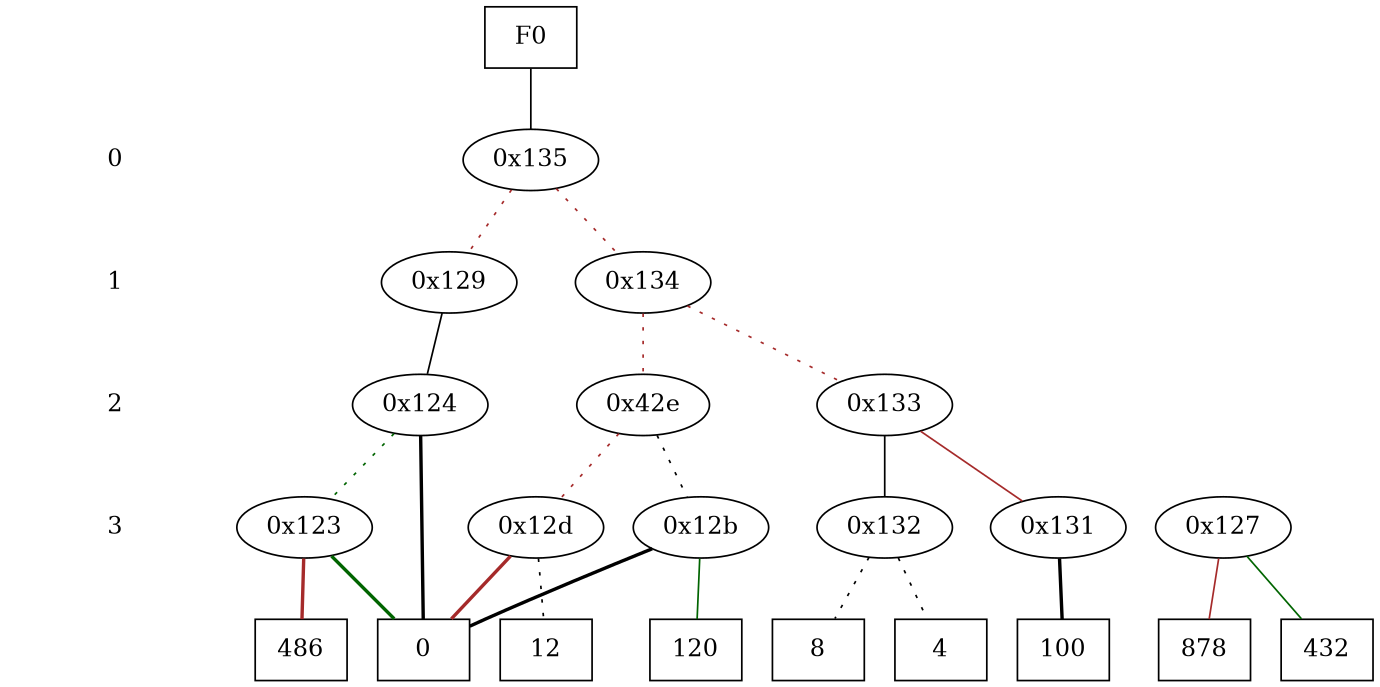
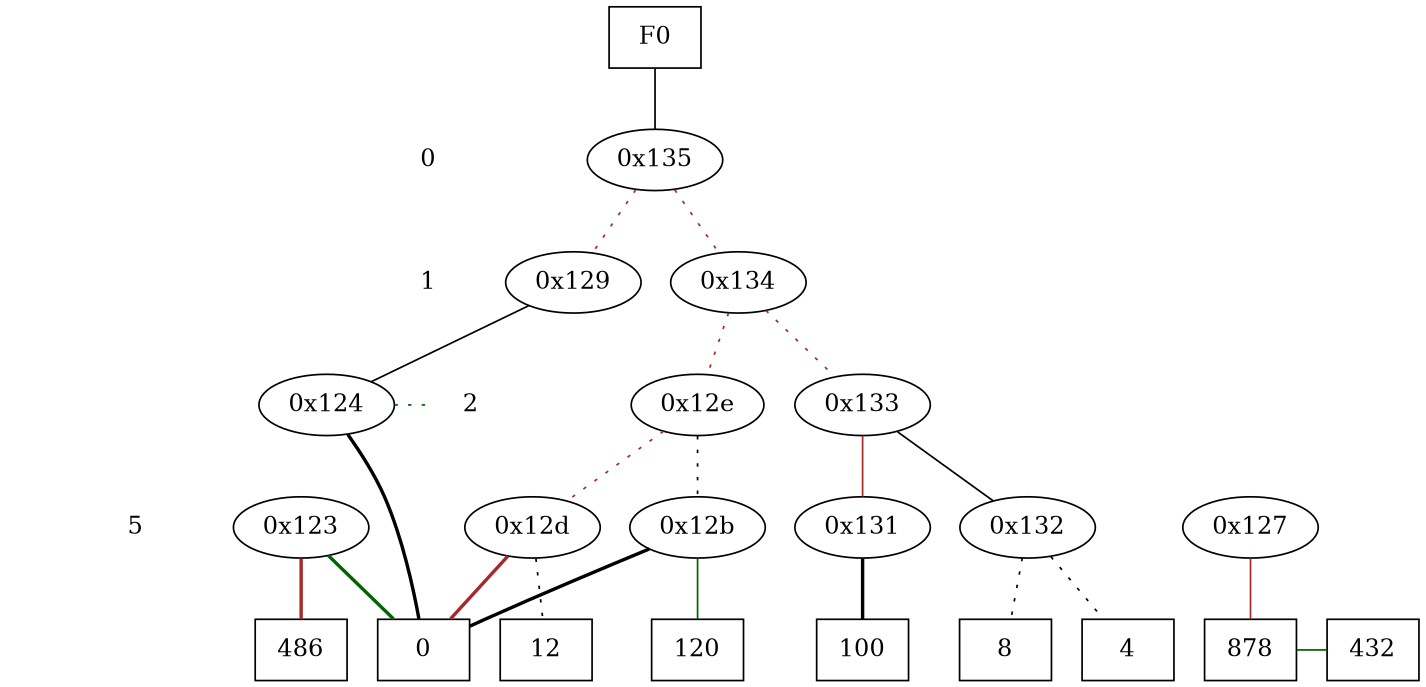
node "0x42e": label "0x42e" -> "0x12e"
edge "0x124" -- "0x123": now "0x124" -- "2"
node "3": label "3" -> "5"
edge "0x127" -- "432": now "878" -- "432"
